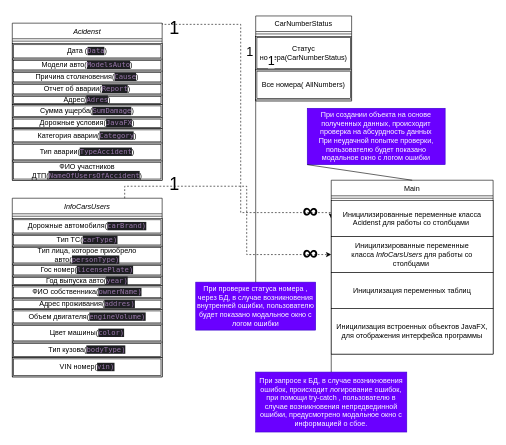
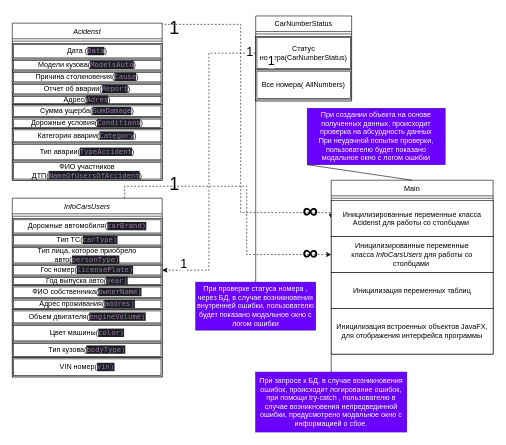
node "Модели авто(ModelsAuto)": label "Модели авто(ModelsAuto)" -> "Модели кузова(ModelsAuto)"
node "Дорожные условия(JavaFX)": label "Дорожные условия(JavaFX)" -> "Дорожные условия(Conditions)"
edge "Статус номера(CarNumberStatus)" -> "Гос номер(licensePlate)": added, label "1"
